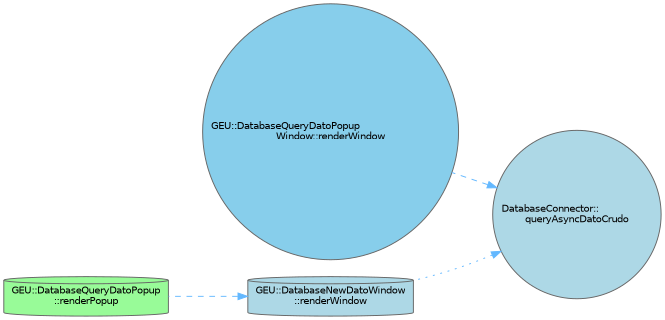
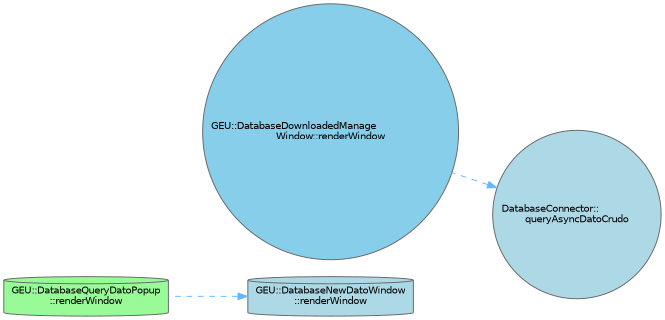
node "GEU::DatabaseQueryDatoPopup Window::renderWindow": label "GEU::DatabaseQueryDatoPopup Window::renderWindow" -> "GEU::DatabaseDownloadedManage Window::renderWindow"
edge "GEU::DatabaseNewDatoWindow ::renderWindow" -> "DatabaseConnector:: queryAsyncDatoCrudo": removed
node "GEU::DatabaseQueryDatoPopup ::renderPopup": label "GEU::DatabaseQueryDatoPopup ::renderPopup" -> "GEU::DatabaseQueryDatoPopup ::renderWindow"
